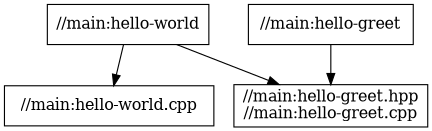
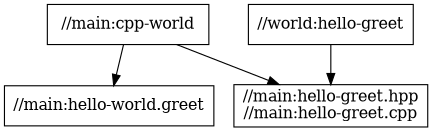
node "//main:hello-world": label "//main:hello-world" -> "//main:cpp-world"
node "//main:hello-greet": label "//main:hello-greet" -> "//world:hello-greet"
node "//main:hello-world.cpp": label "//main:hello-world.cpp" -> "//main:hello-world.greet"
